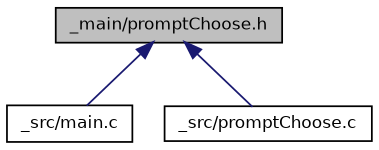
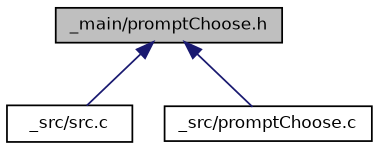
node "_src/main.c": label "_src/main.c" -> "_src/src.c"
